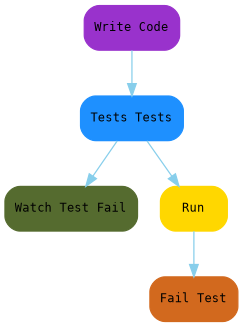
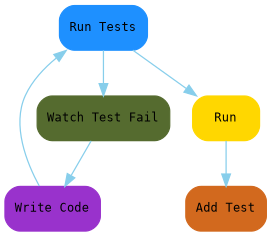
node "Tests Tests": label "Tests Tests" -> "Run Tests"
edge "Watch Test Fail" -> "Write Code": added
node "Fail Test": label "Fail Test" -> "Add Test"
